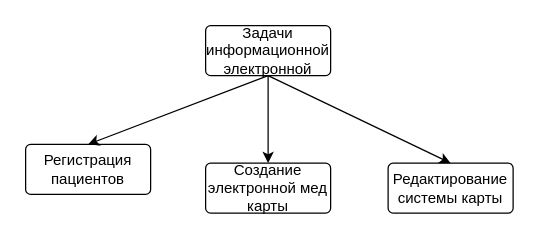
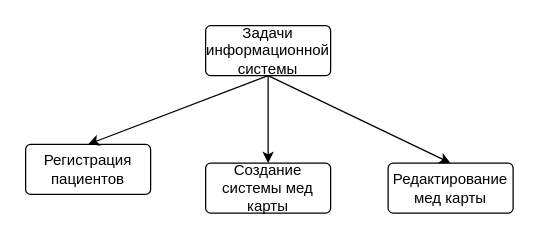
node "Задачи информационной электронной": label "Задачи информационной электронной" -> "Задачи информационной системы"
node "Создание электронной мед карты": label "Создание электронной мед карты" -> "Создание системы мед карты"
node "Редактирование системы карты": label "Редактирование системы карты" -> "Редактирование мед карты"
